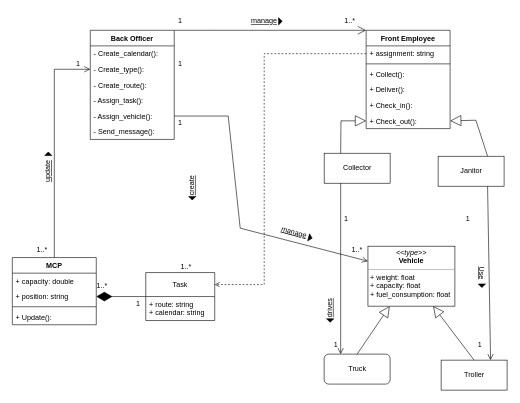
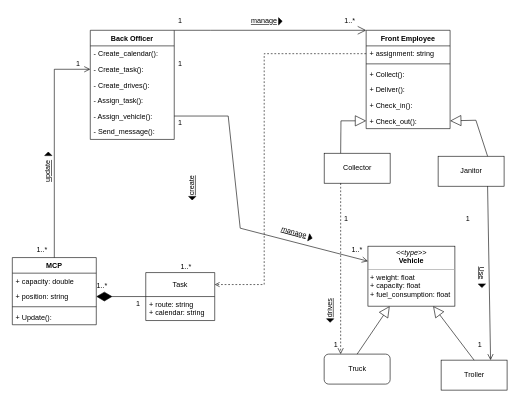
node "- Create_type():": label "- Create_type():" -> "- Create_task():"
node "- Create_route():": label "- Create_route():" -> "- Create_drives():"
edge "Collector" -> "Truck": style solid -> dashed
